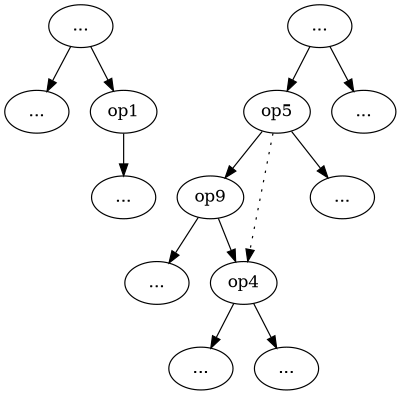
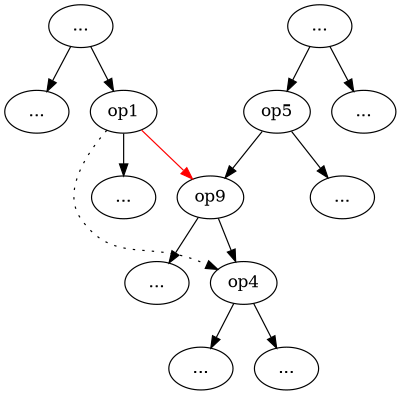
edge "op1" -> "op9": added
edge "op5" -> "op4": now "op1" -> "op4"
